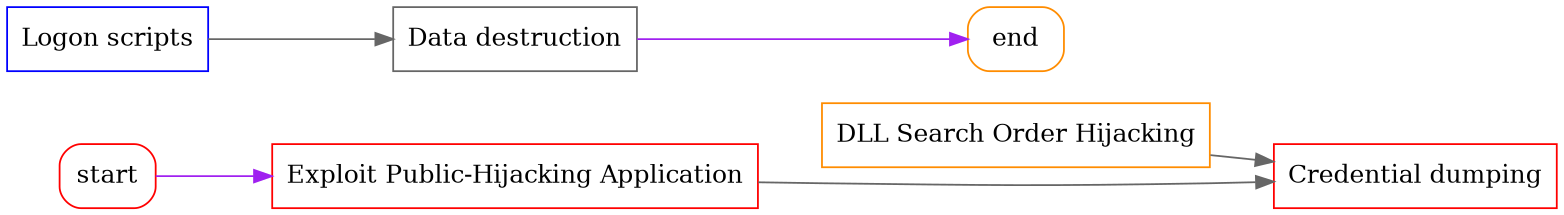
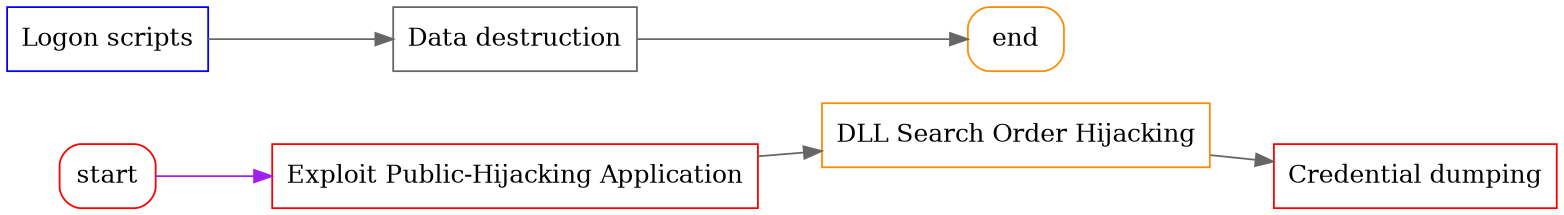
edge "Data destruction" -> "end": color purple -> gray40
edge "Exploit Public-Hijacking Application" -> "Credential dumping": now "Exploit Public-Hijacking Application" -> "DLL Search Order Hijacking"
